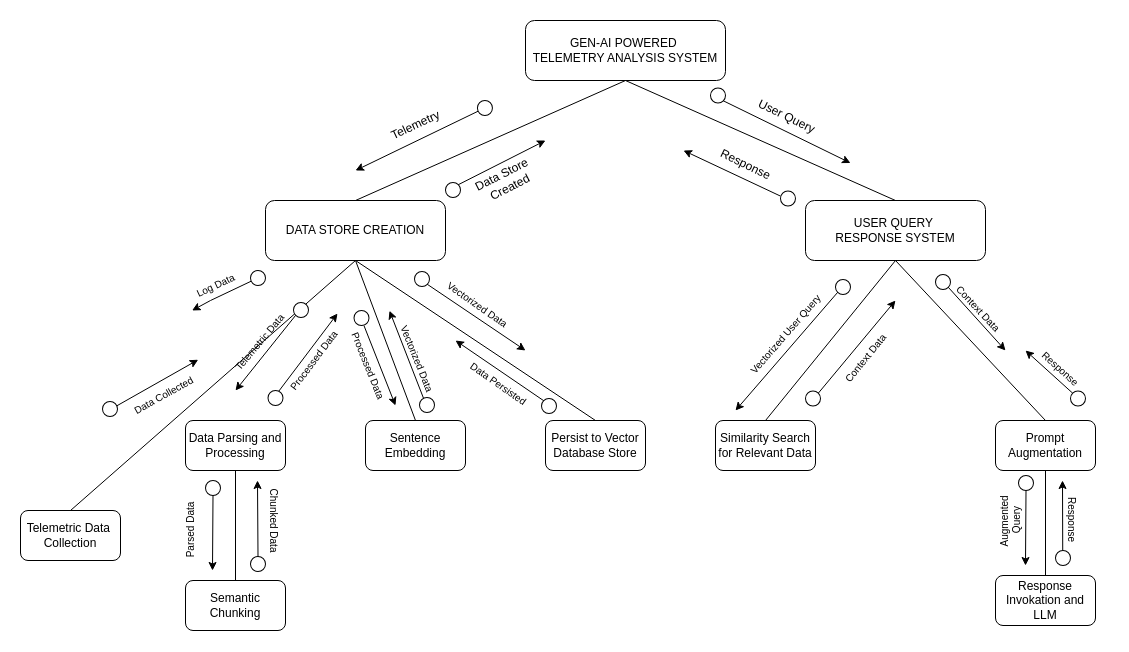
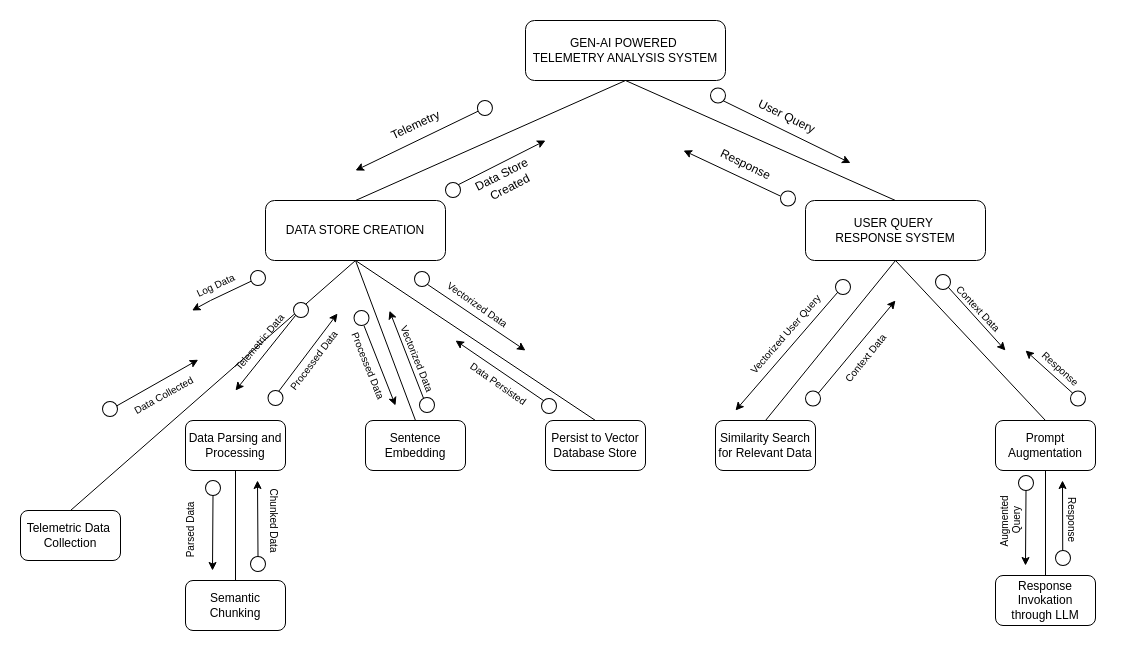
node "Response Invokation and LLM": label "Response Invokation and LLM" -> "Response Invokation through LLM"
